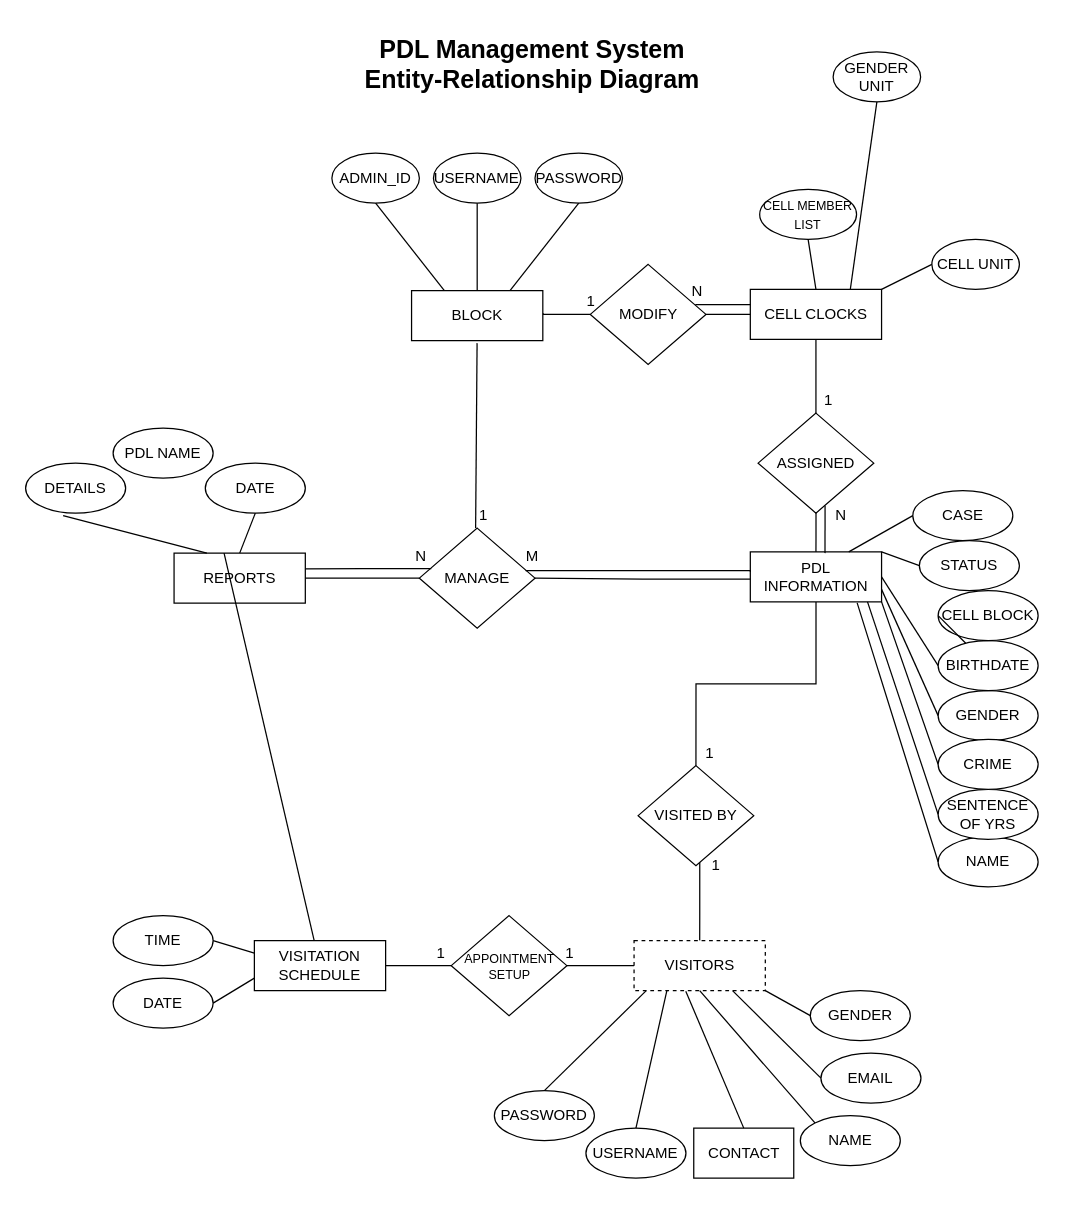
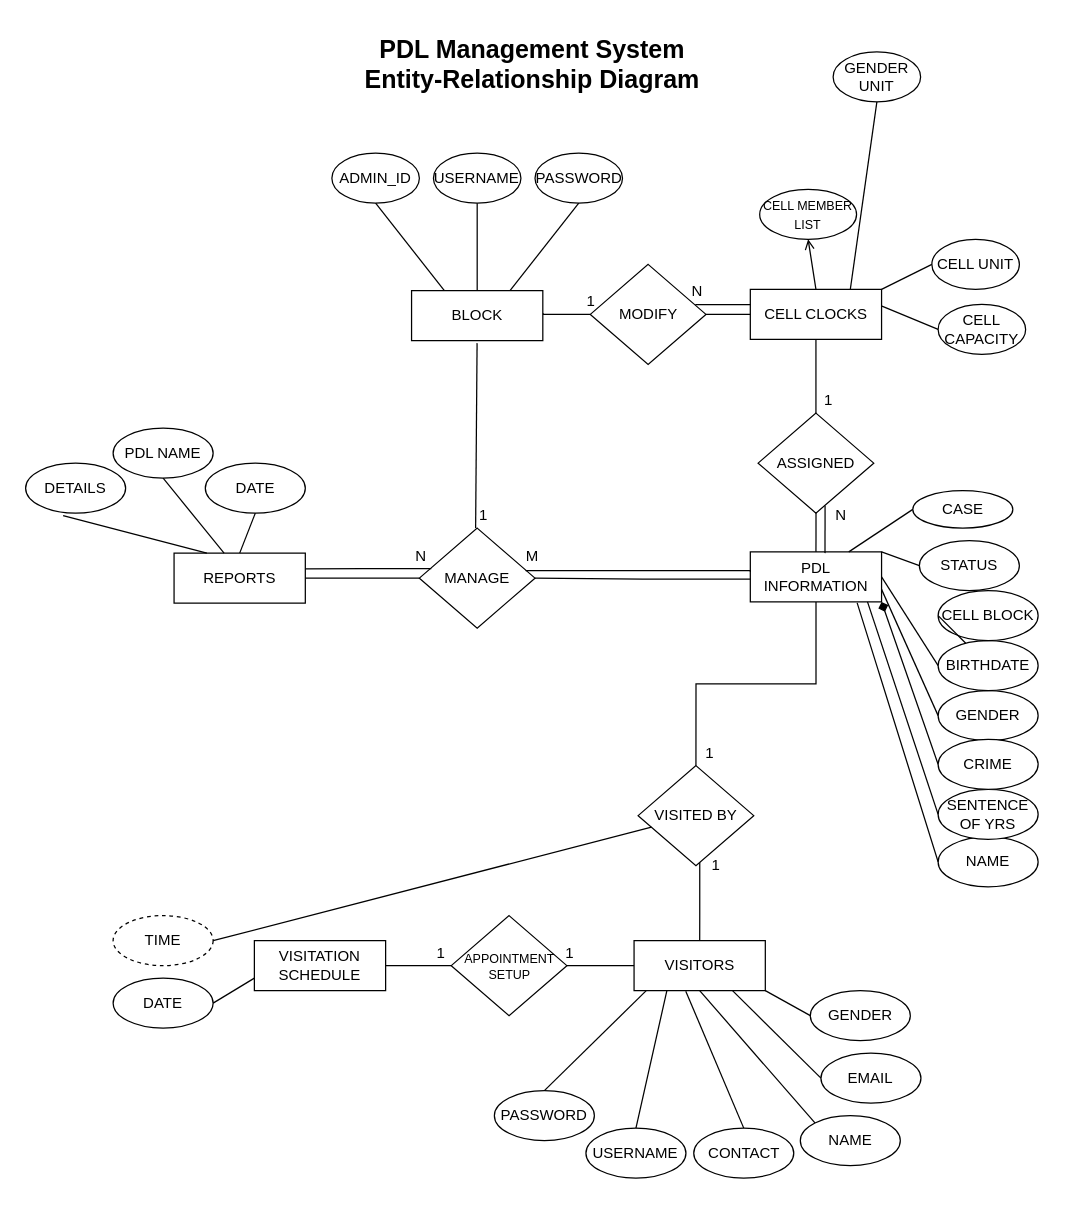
edge "CELL MEMBER LIST" -- "CELL CLOCKS": arrowhead none -> open
edge "CELL CLOCKS" -- "CELL CAPACITY": added
node "CELL CAPACITY": added
node "CASE": size 100x50 -> 100x38
edge "PDL INFORMATION" -- "CRIME": arrowhead none -> diamond
edge "REPORTS" -- "VISITATION SCHEDULE": now "REPORTS" -- "PDL NAME"
node "TIME": style solid -> dashed
edge "TIME" -- "VISITATION SCHEDULE": now "TIME" -- "VISITED BY"
node "VISITORS": style dashed -> solid
node "CONTACT": shape rectangle -> ellipse
